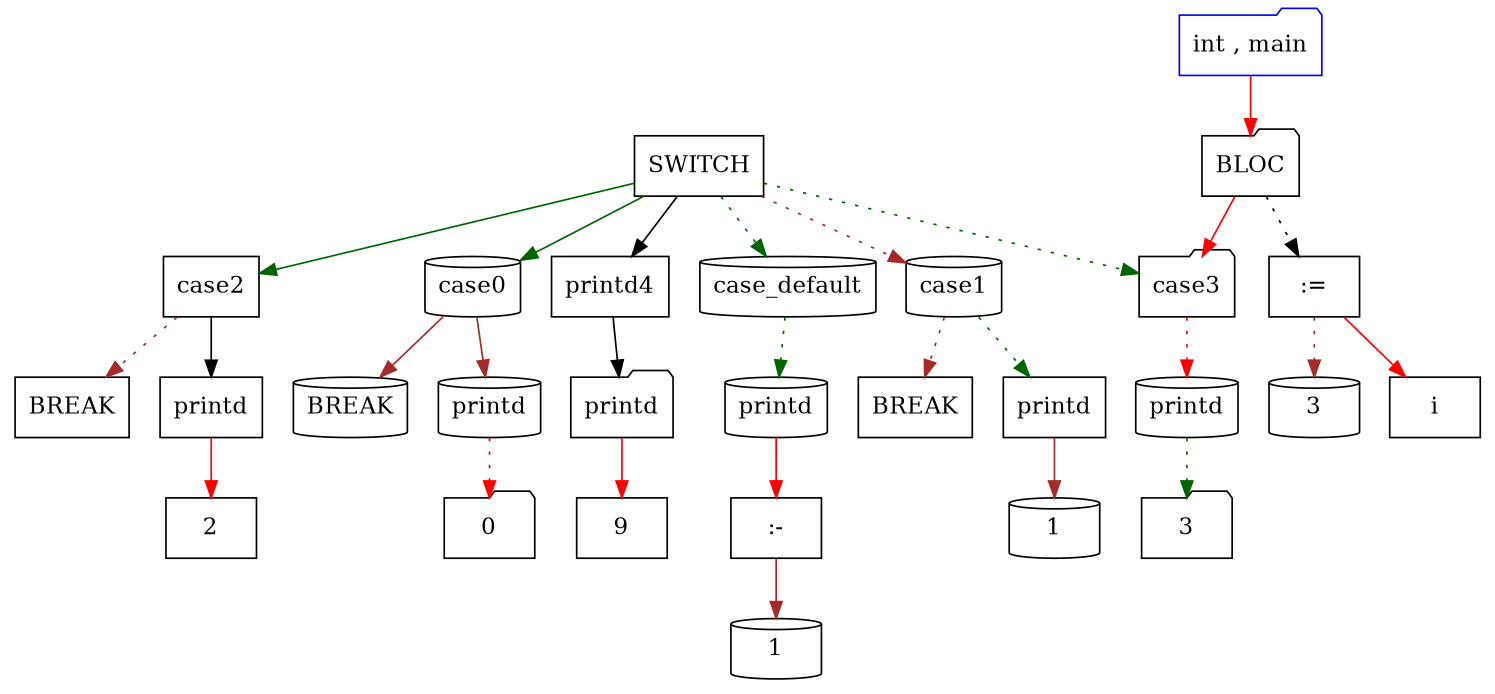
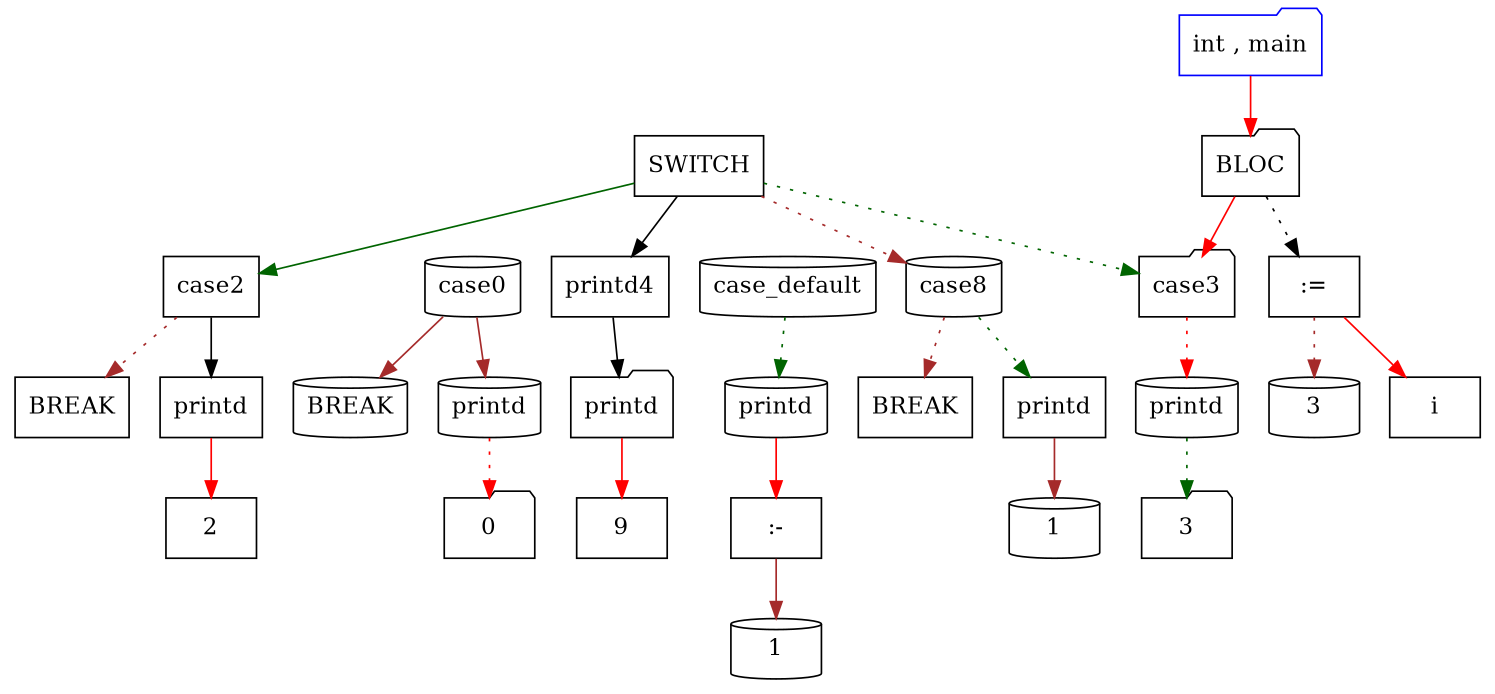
edge "SWITCH" -> "case_default": removed
edge "SWITCH" -> "case0": removed
node "case1": label "case1" -> "case8"
